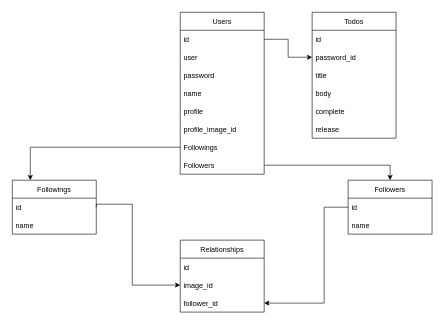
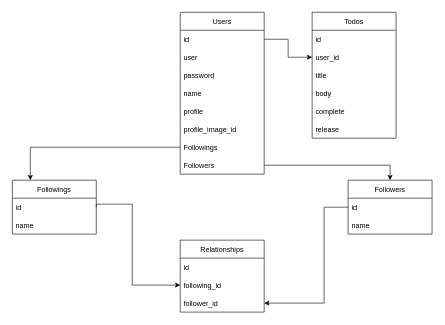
node "password_id": label "password_id" -> "user_id"
node "image_id": label "image_id" -> "following_id"
